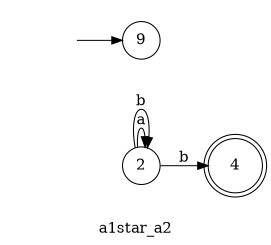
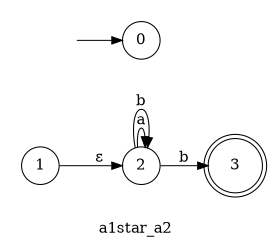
node "9": label "9" -> "0"
node "1": added
node "4": label "4" -> "3"
